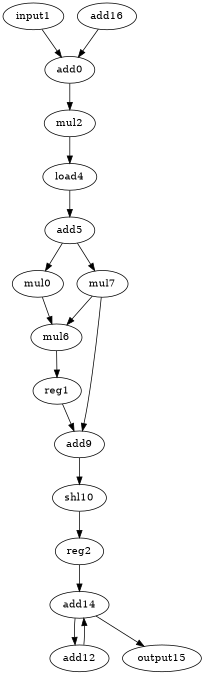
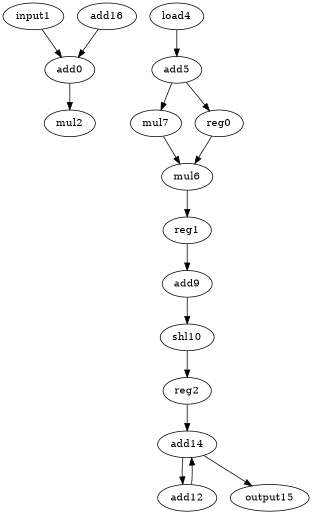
edge "mul2" -> "load4": removed
node "mul0": label "mul0" -> "reg0"
edge "mul7" -> "add9": removed
